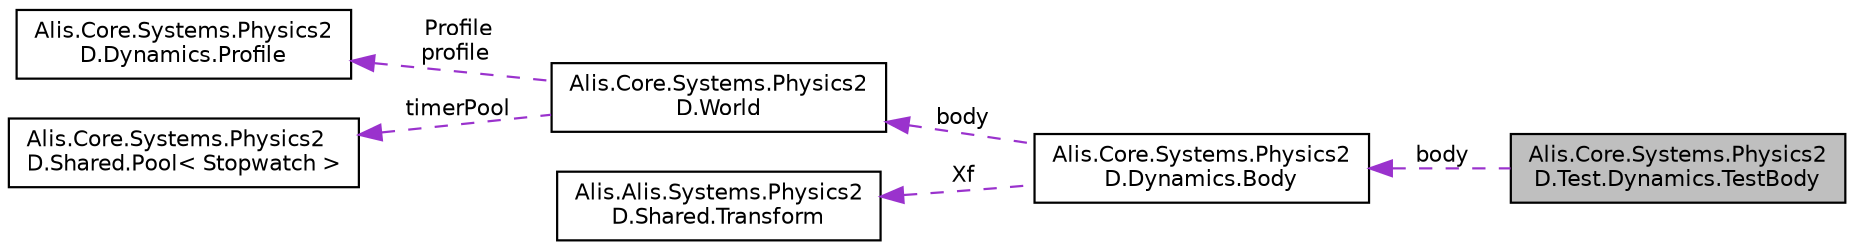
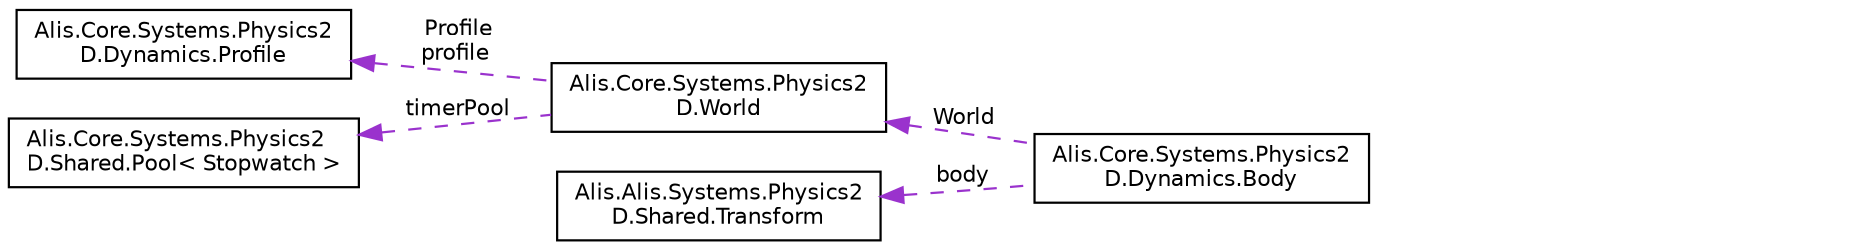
edge "Alis.Core.Systems.Physics2 D.Dynamics.Body" -> "Alis.Core.Systems.Physics2 D.World": label " body" -> " World"
node "Alis.Core.Systems.Physics2 D.Test.Dynamics.TestBody": removed
edge "Alis.Core.Systems.Physics2 D.Dynamics.Body" -> "Alis.Alis.Systems.Physics2 D.Shared.Transform": label " Xf" -> " body"
